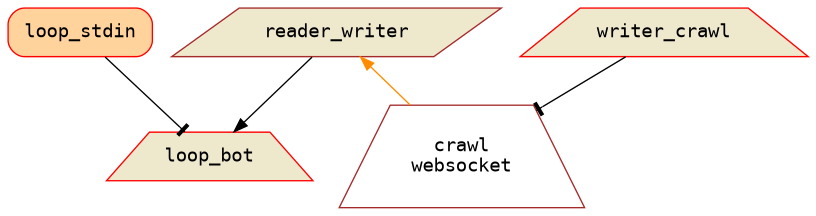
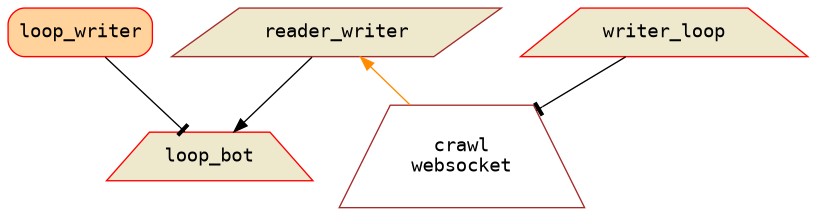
node "loop_stdin": label "loop_stdin" -> "loop_writer"
node "writer_crawl": label "writer_crawl" -> "writer_loop"
